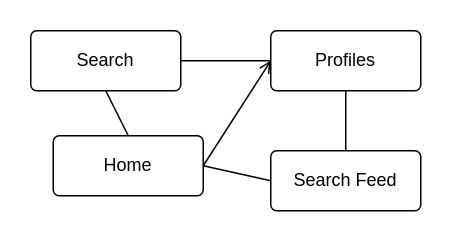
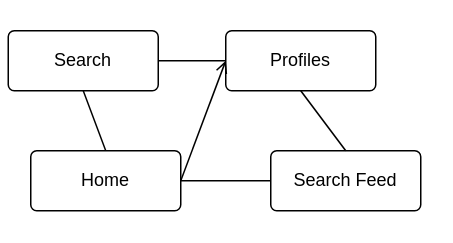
node "Search": moved (106, 61) -> (83, 61)
node "Profiles": moved (346, 61) -> (301, 61)
node "Home": moved (128, 166) -> (106, 181)
